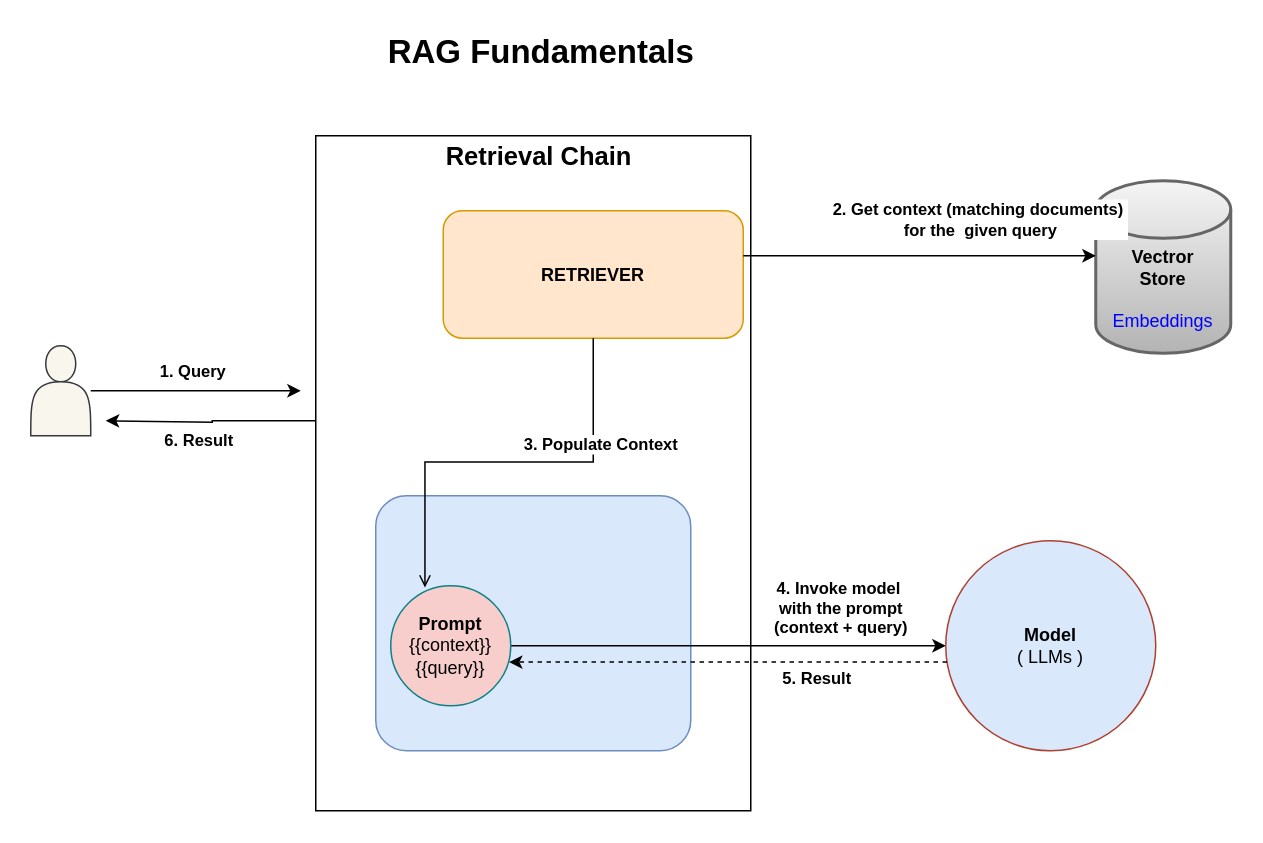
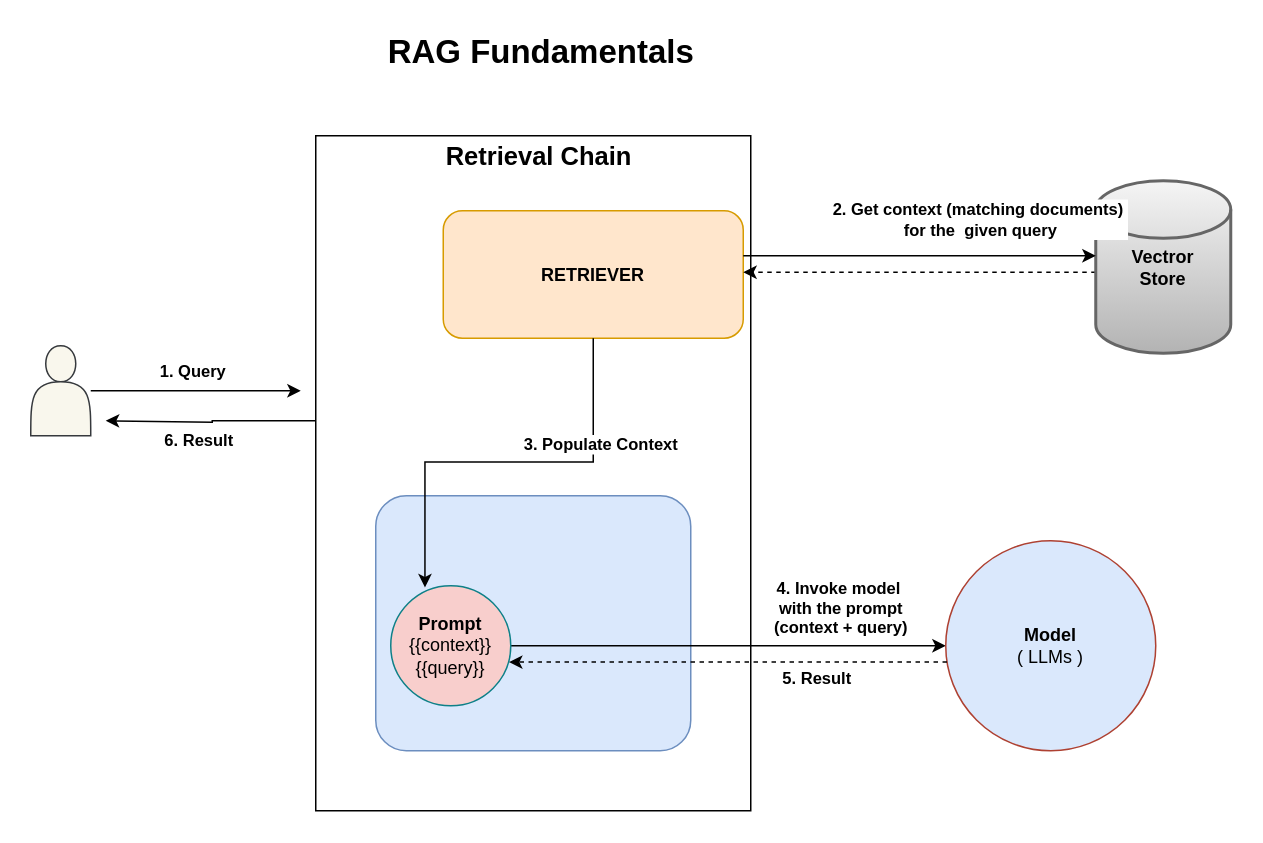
edge "Vectror Store" -> "RETRIEVER": added
node "Embeddings": removed
edge "RETRIEVER" -> "Prompt {{context}} {{query}}": arrowhead open -> classic
